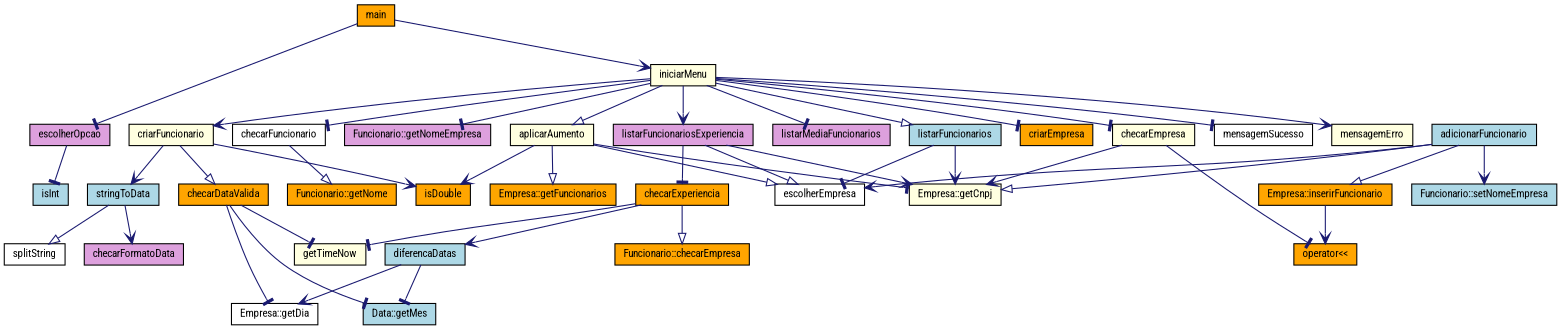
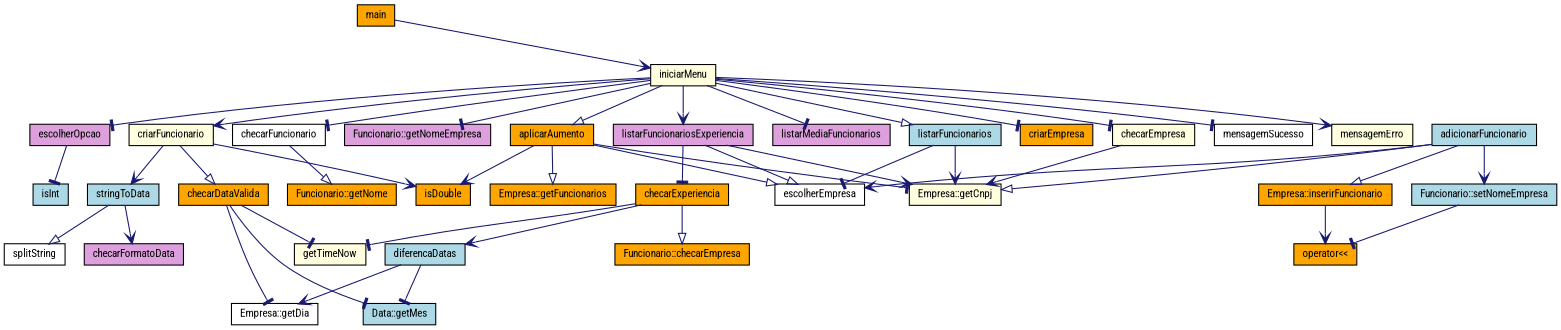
edge "main" -> "escolherOpcao": now "iniciarMenu" -> "escolherOpcao"
node "aplicarAumento": fillcolor lightyellow -> orange
edge "checarEmpresa" -> "operator<<": now "Funcionario::setNomeEmpresa" -> "operator<<"
